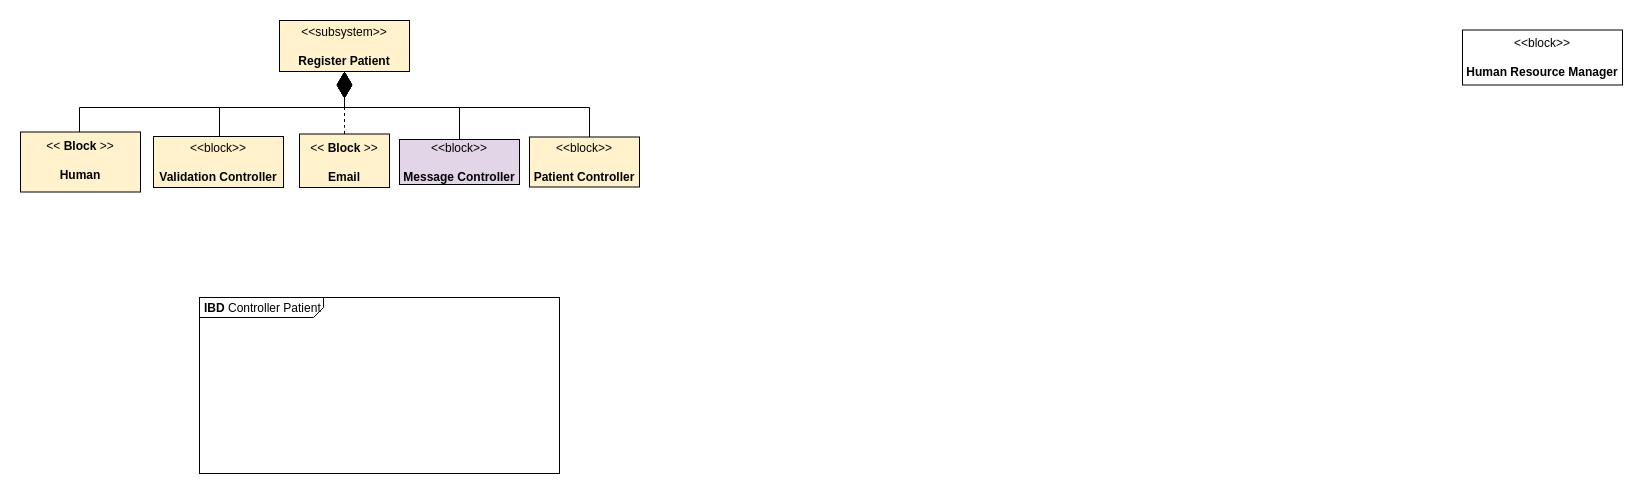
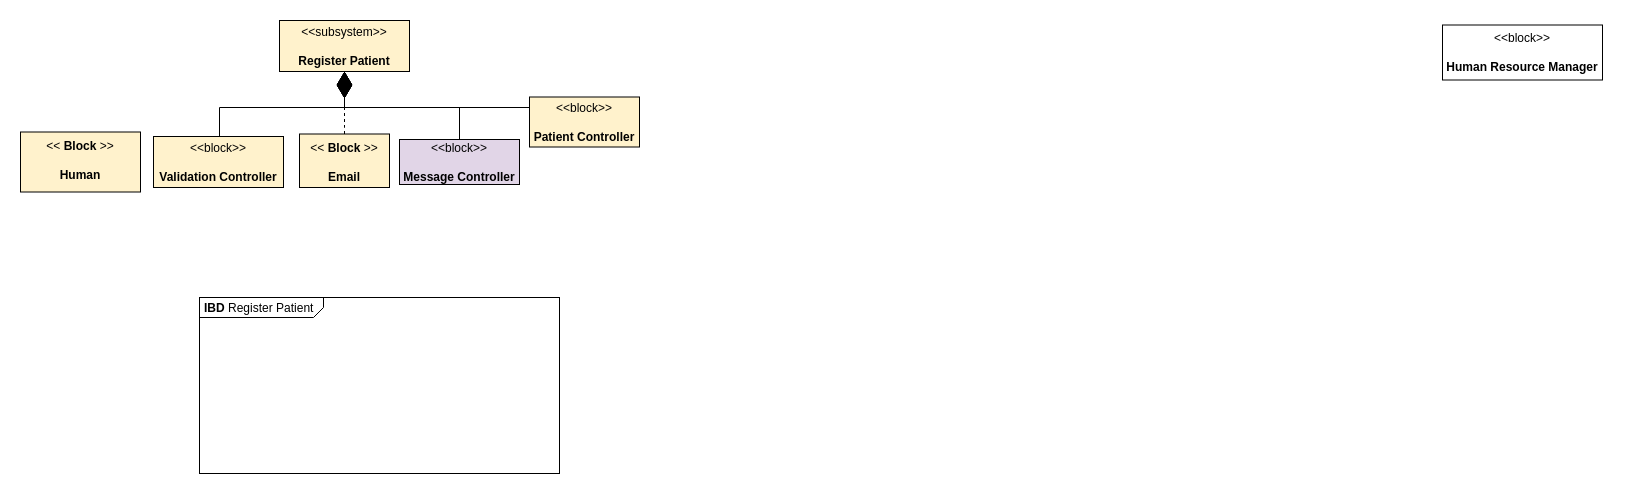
node "<<block>> Human Resource Manager": moved (1543, 58) -> (1523, 53)
edge "<< Block >> Human" -> "<<subsystem>> Register Patient": removed
node "<<block>> Patient Controller": moved (585, 162) -> (585, 122)
node "IBD Controller Patient": label "IBD Controller Patient" -> "IBD Register Patient"
